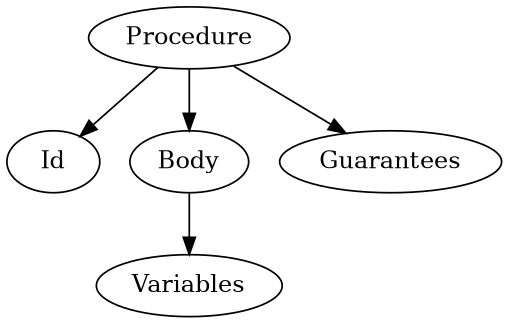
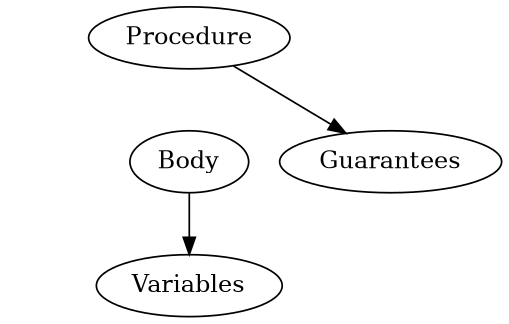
edge "Procedure" -> "Body": removed
node "Id": removed
